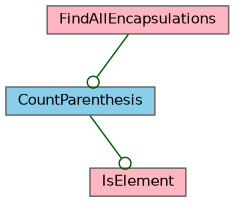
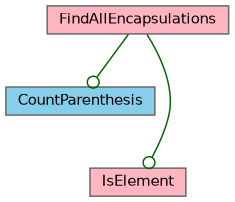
edge "CountParenthesis" -> "IsElement": now "FindAllEncapsulations" -> "IsElement"
